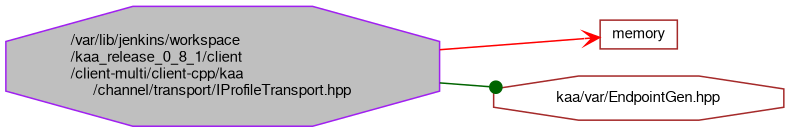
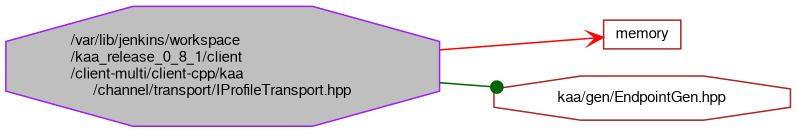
node "kaa/var/EndpointGen.hpp": label "kaa/var/EndpointGen.hpp" -> "kaa/gen/EndpointGen.hpp"
